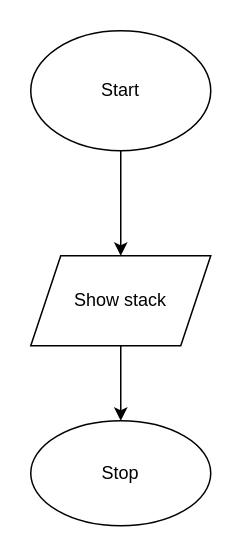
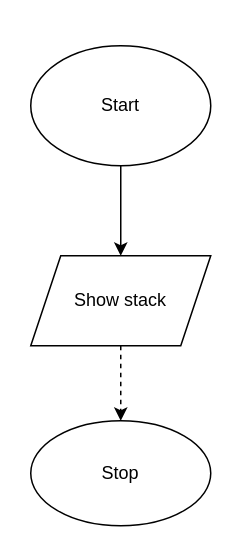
node "Start": moved (121, 91) -> (121, 106)
edge "Show stack" -> "Stop": style solid -> dashed
